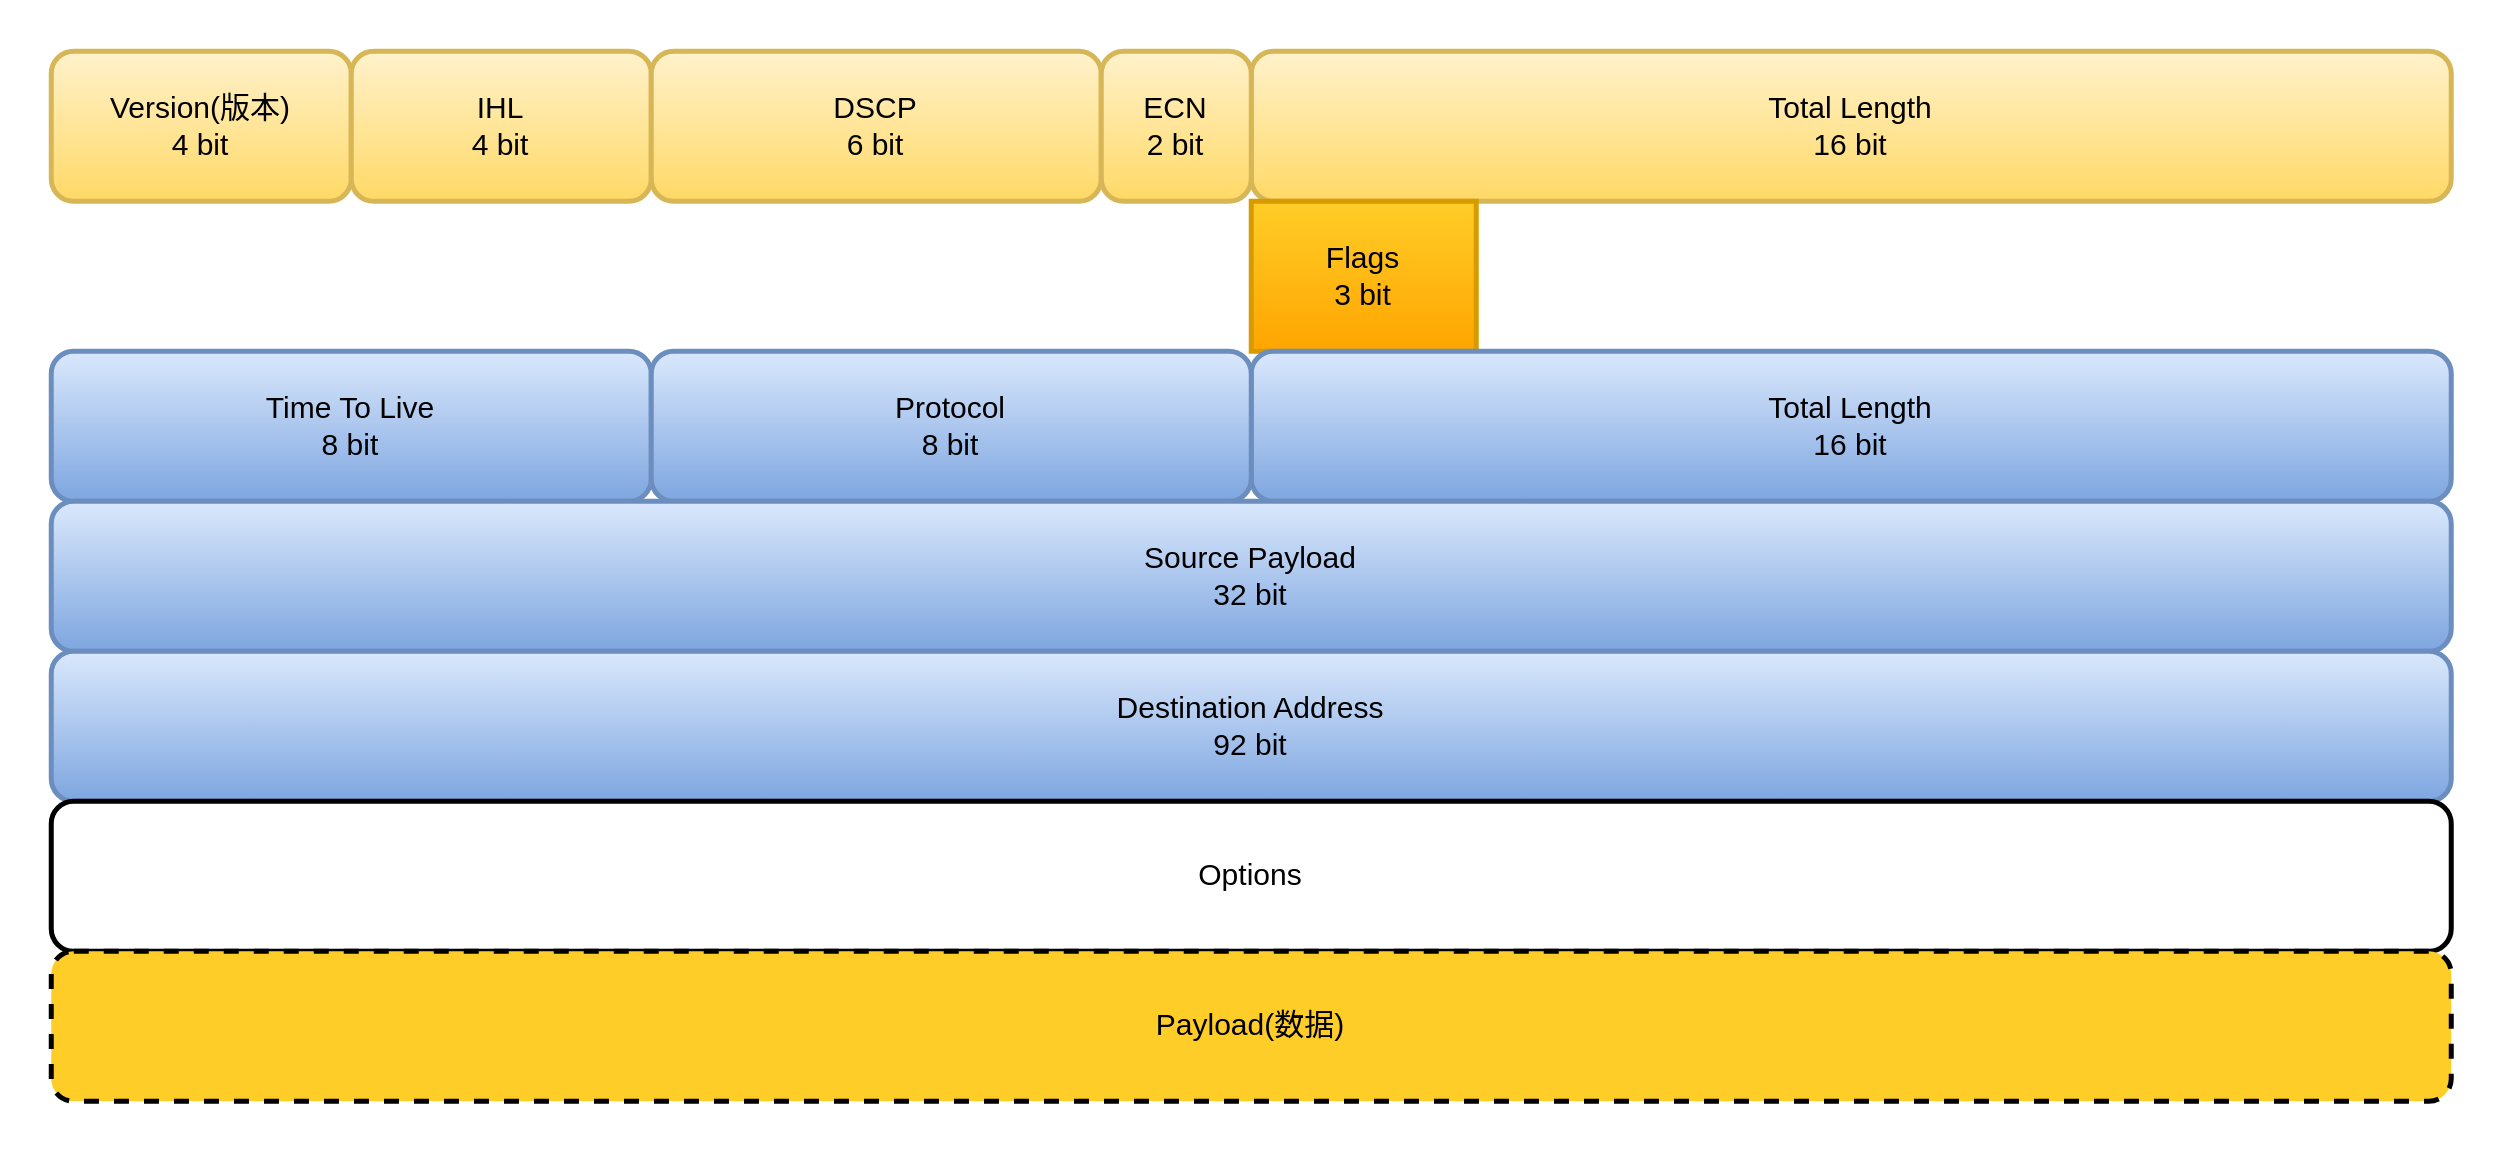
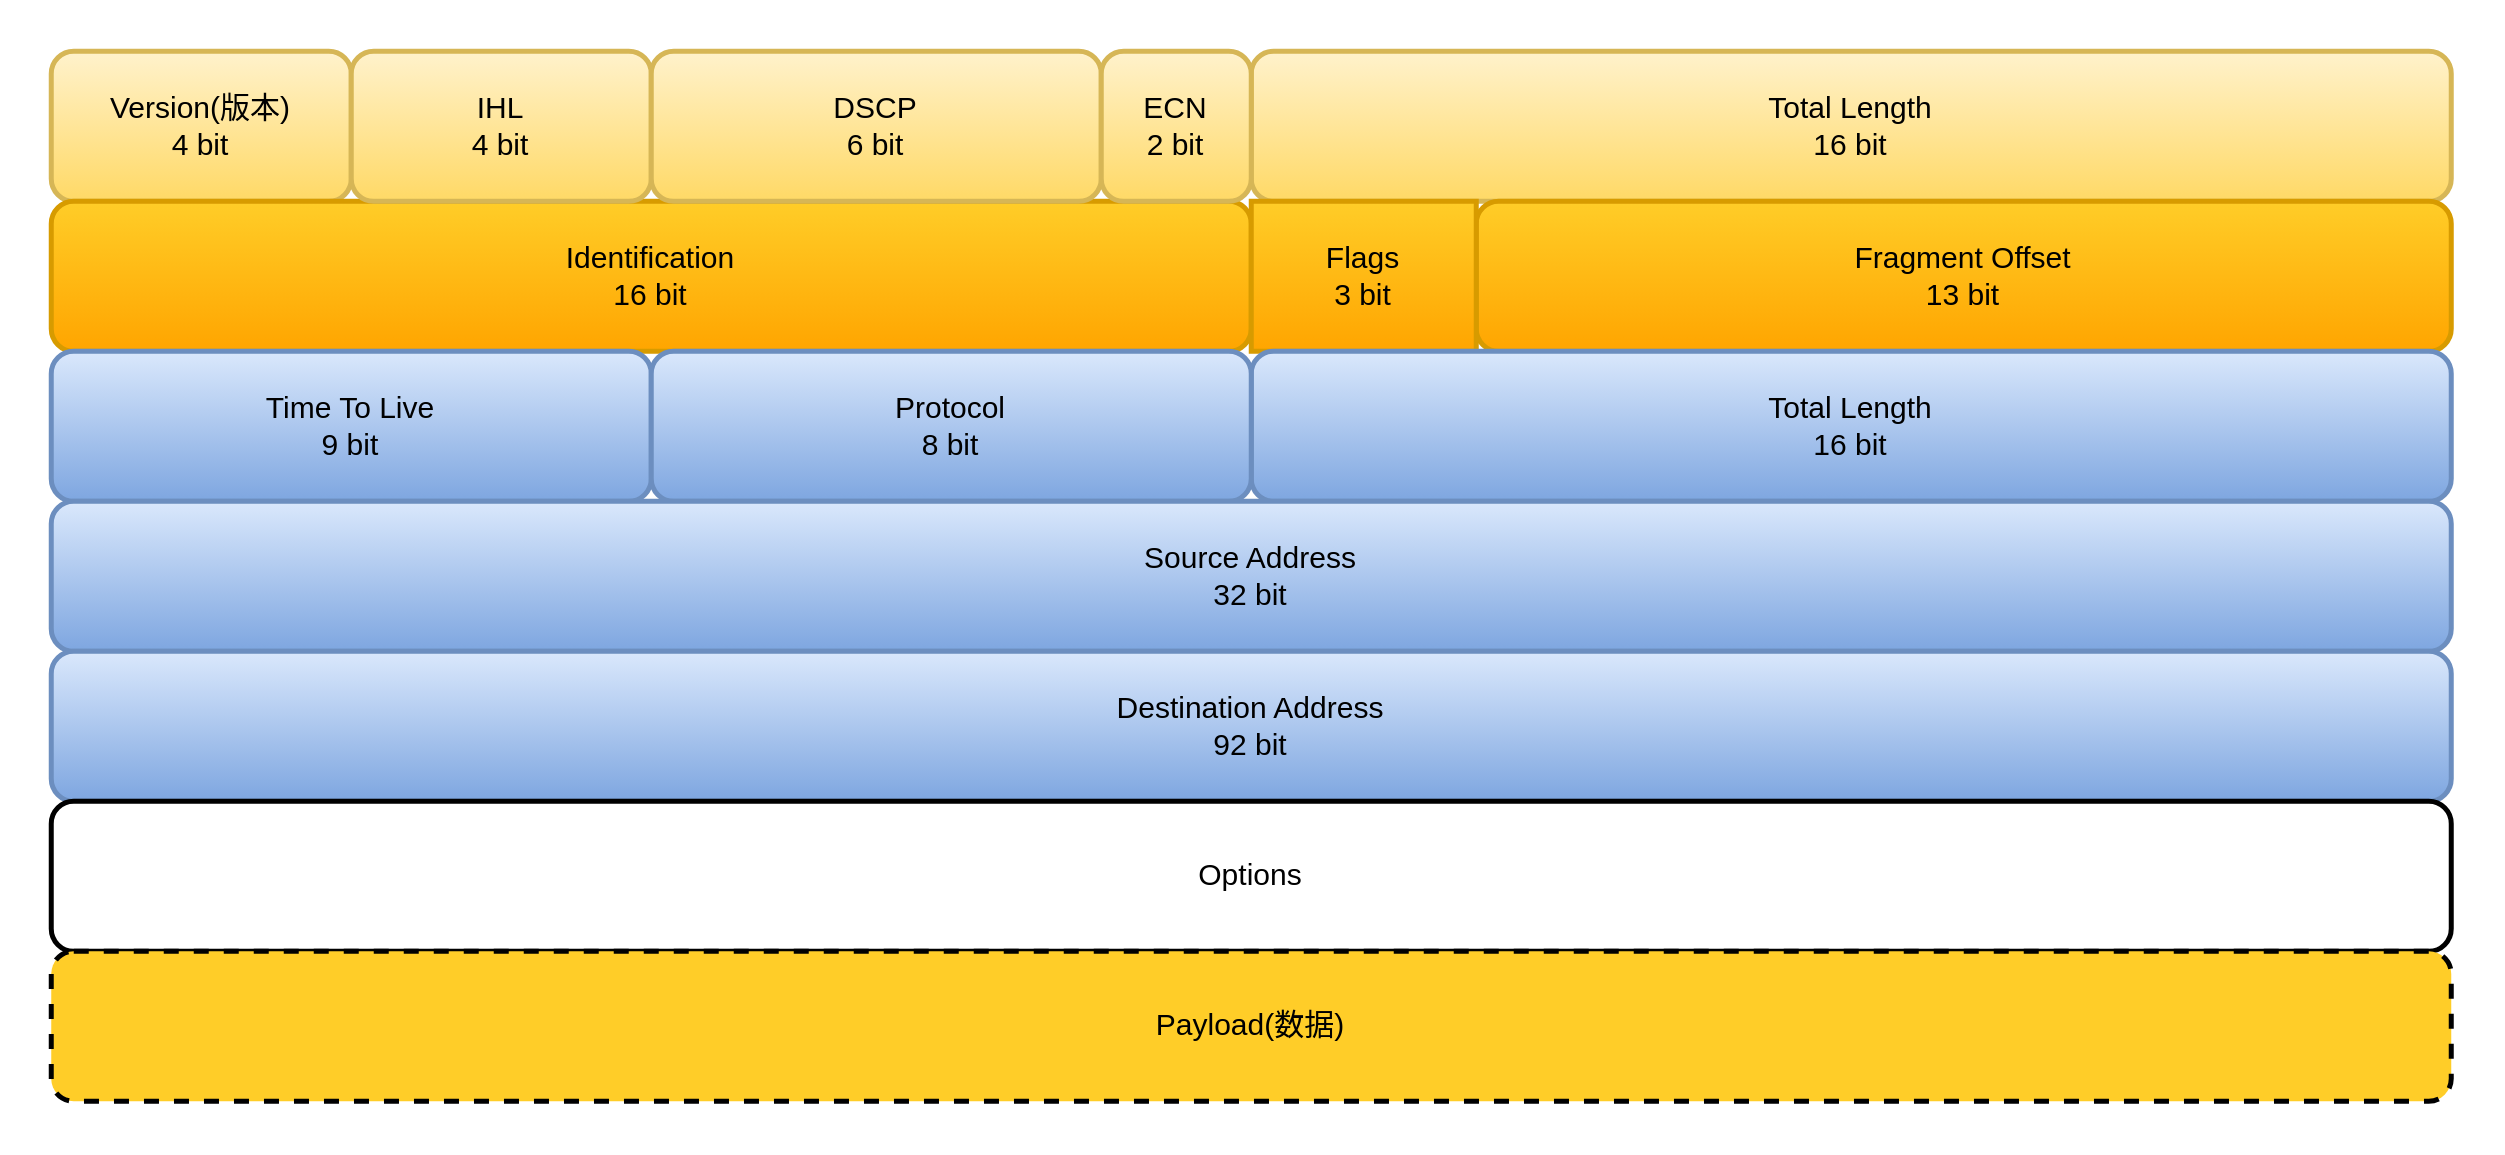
node "Identification 16 bit": added
node "Fragment Offset 13 bit": added
node "Time To Live 8 bit": label "Time To Live 8 bit" -> "Time To Live 9 bit"
node "Source Payload 32 bit": label "Source Payload 32 bit" -> "Source Address 32 bit"
